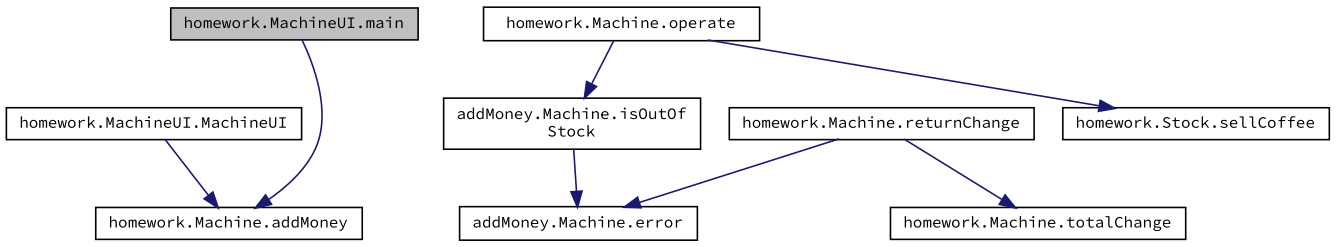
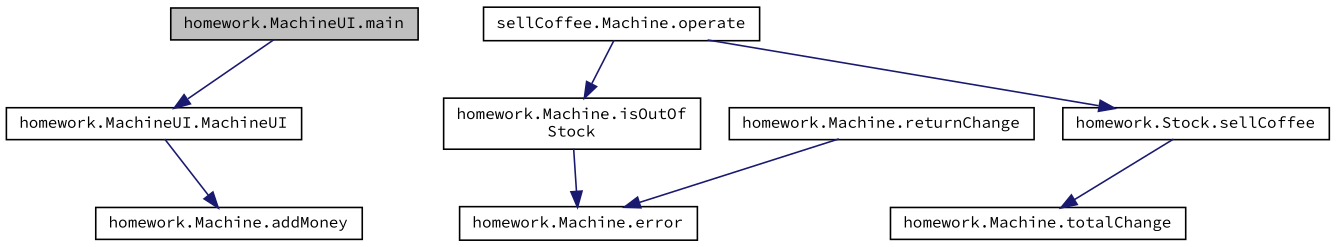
node "homework.Machine.operate": label "homework.Machine.operate" -> "sellCoffee.Machine.operate"
node "addMoney.Machine.isOutOf Stock": label "addMoney.Machine.isOutOf Stock" -> "homework.Machine.isOutOf Stock"
edge "homework.MachineUI.main" -> "homework.Machine.addMoney": now "homework.MachineUI.main" -> "homework.MachineUI.MachineUI"
edge "homework.Machine.returnChange" -> "homework.Machine.totalChange": now "homework.Stock.sellCoffee" -> "homework.Machine.totalChange"
node "addMoney.Machine.error": label "addMoney.Machine.error" -> "homework.Machine.error"
